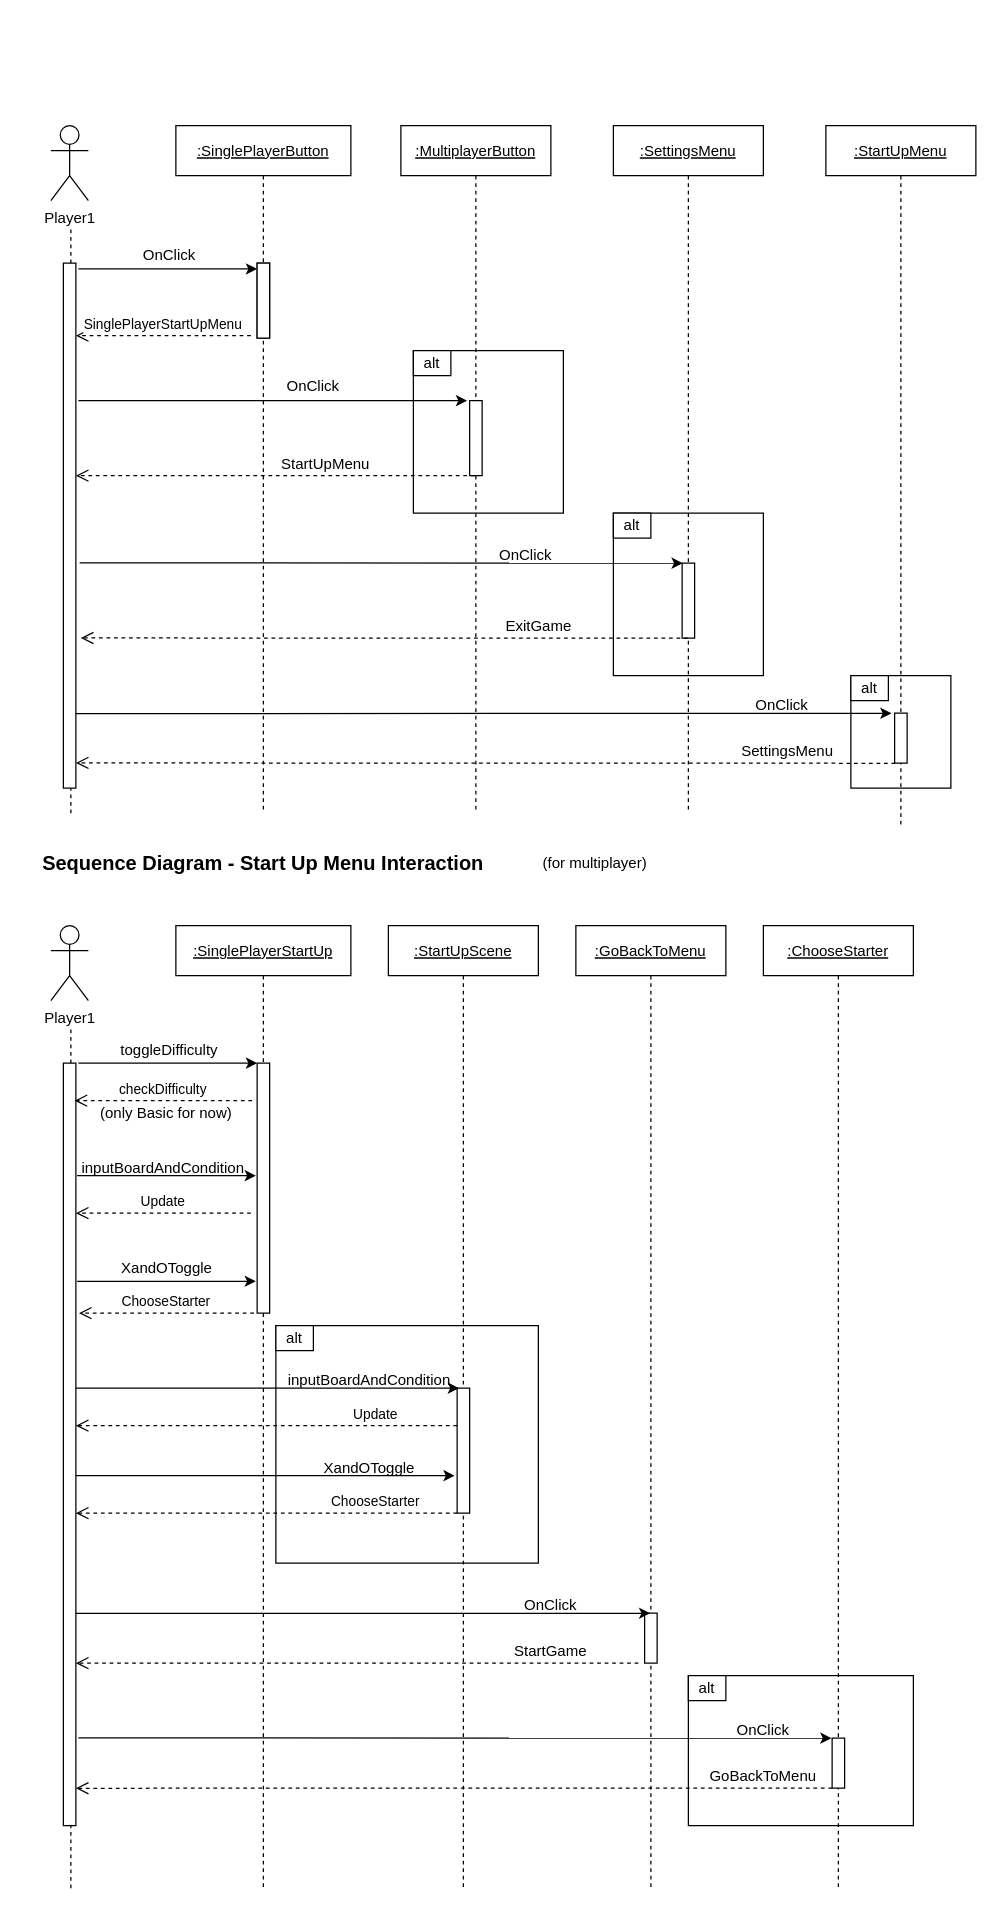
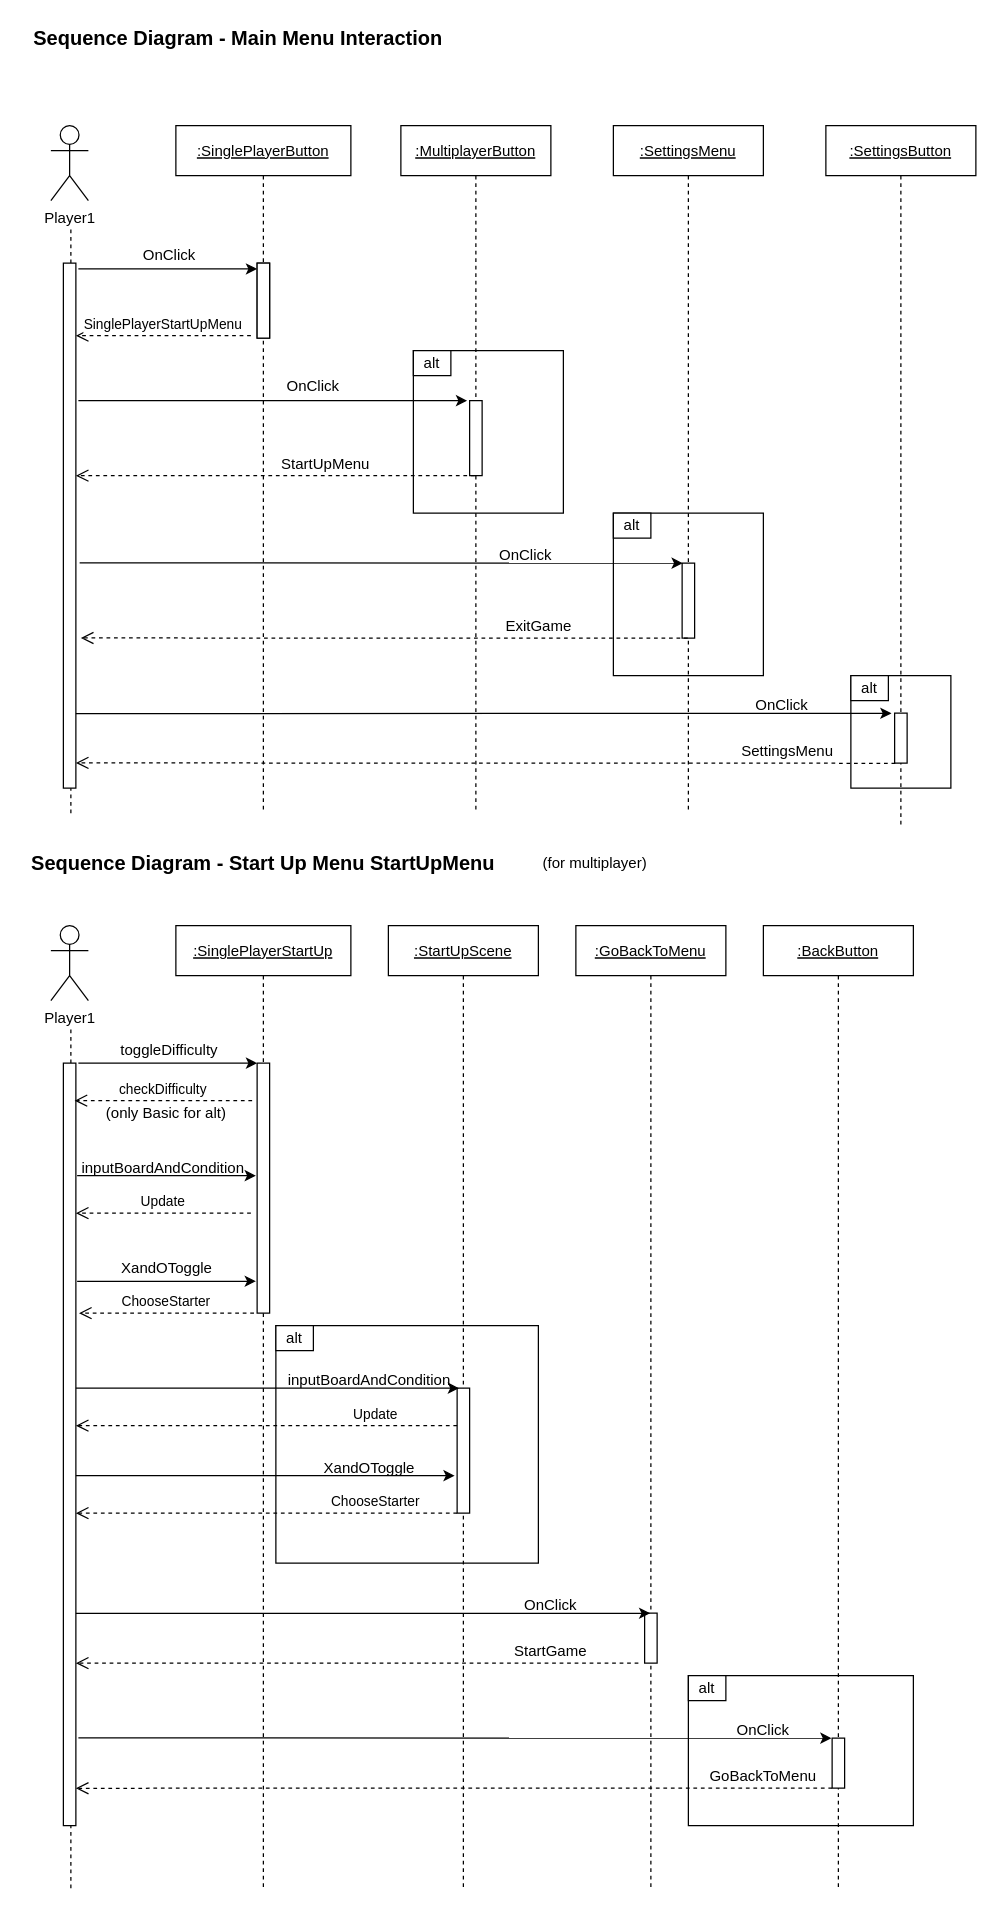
node "Sequence Diagram - Main Menu Interaction": added
node ":StartUpMenu": label ":StartUpMenu" -> ":SettingsButton"
node "Sequence Diagram - Start Up Menu Interaction": label "Sequence Diagram - Start Up Menu Interaction" -> "Sequence Diagram - Start Up Menu StartUpMenu"
node ":ChooseStarter": label ":ChooseStarter" -> ":BackButton"
node "(only Basic for now)": label "(only Basic for now)" -> "(only Basic for alt)"
